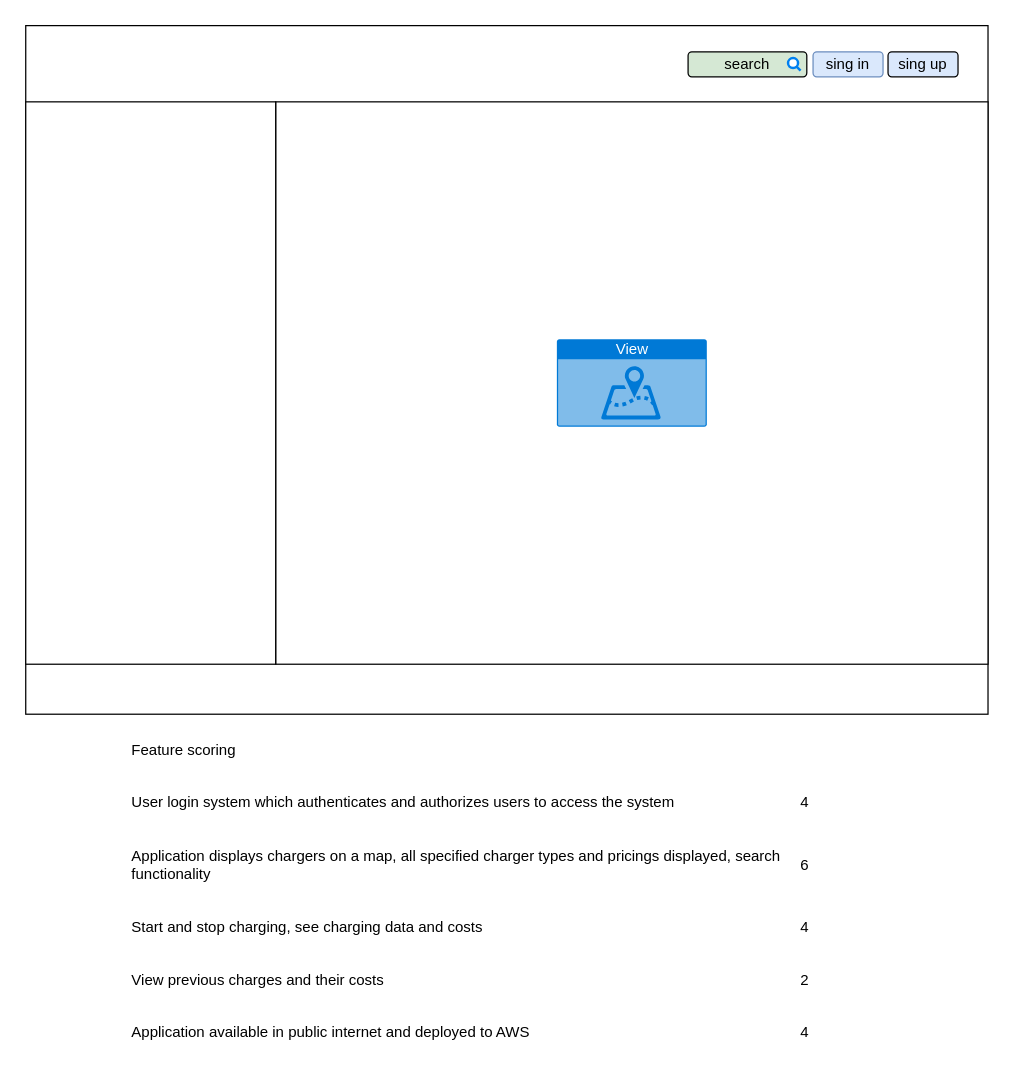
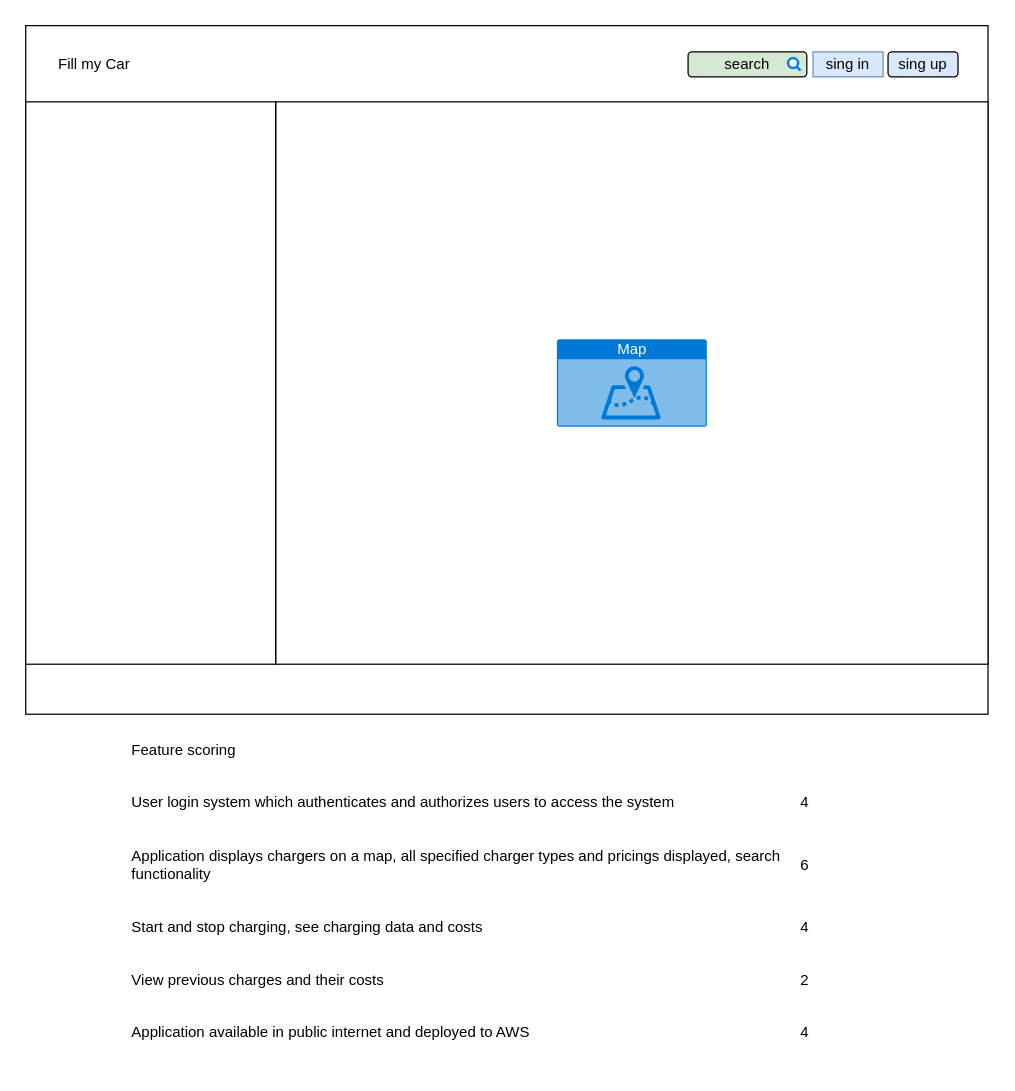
node "Fill my Car": added
node "sing in": shape rounded rectangle -> rectangle
node "View": label "View" -> "Map"
